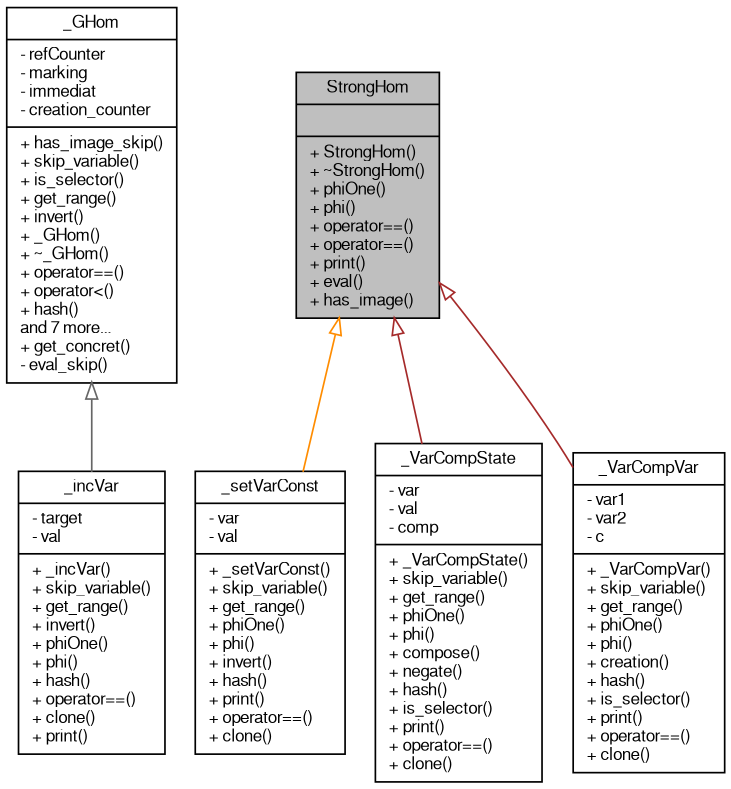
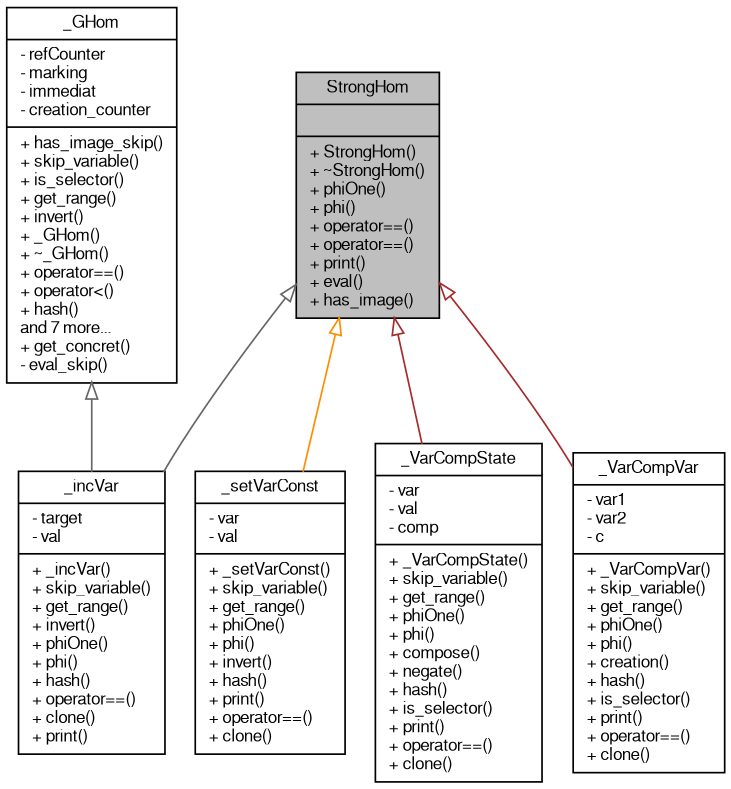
edge "_incVar" -> "StrongHom": added
